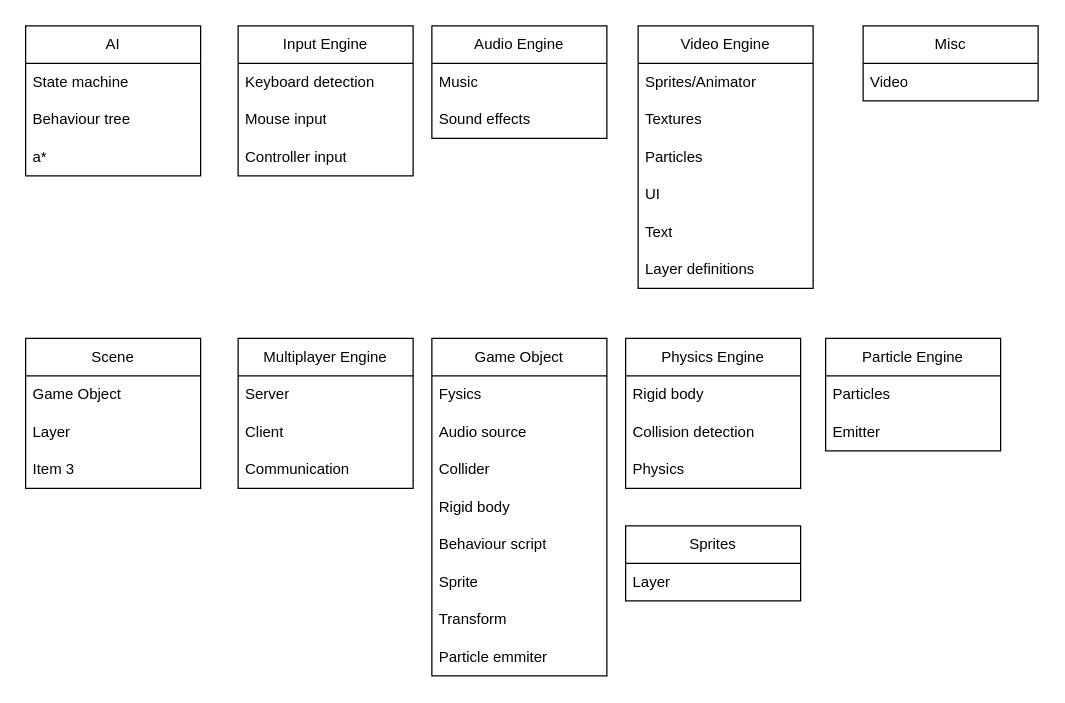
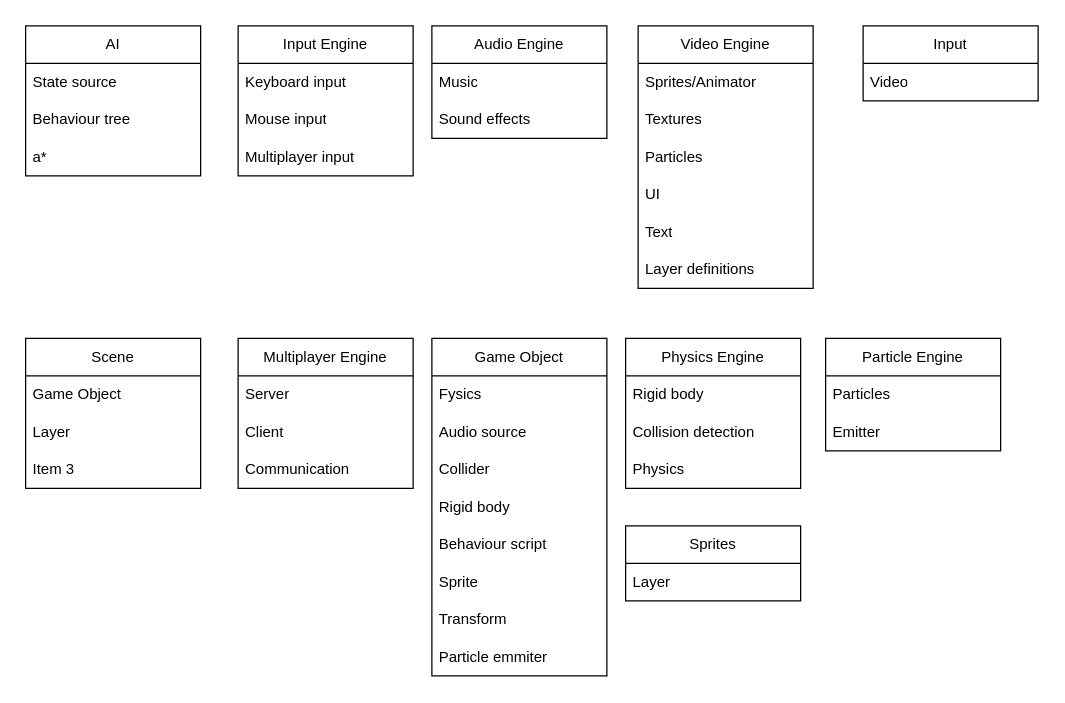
node "Misc": label "Misc" -> "Input"
node "State machine": label "State machine" -> "State source"
node "Keyboard detection": label "Keyboard detection" -> "Keyboard input"
node "Controller input": label "Controller input" -> "Multiplayer input"
